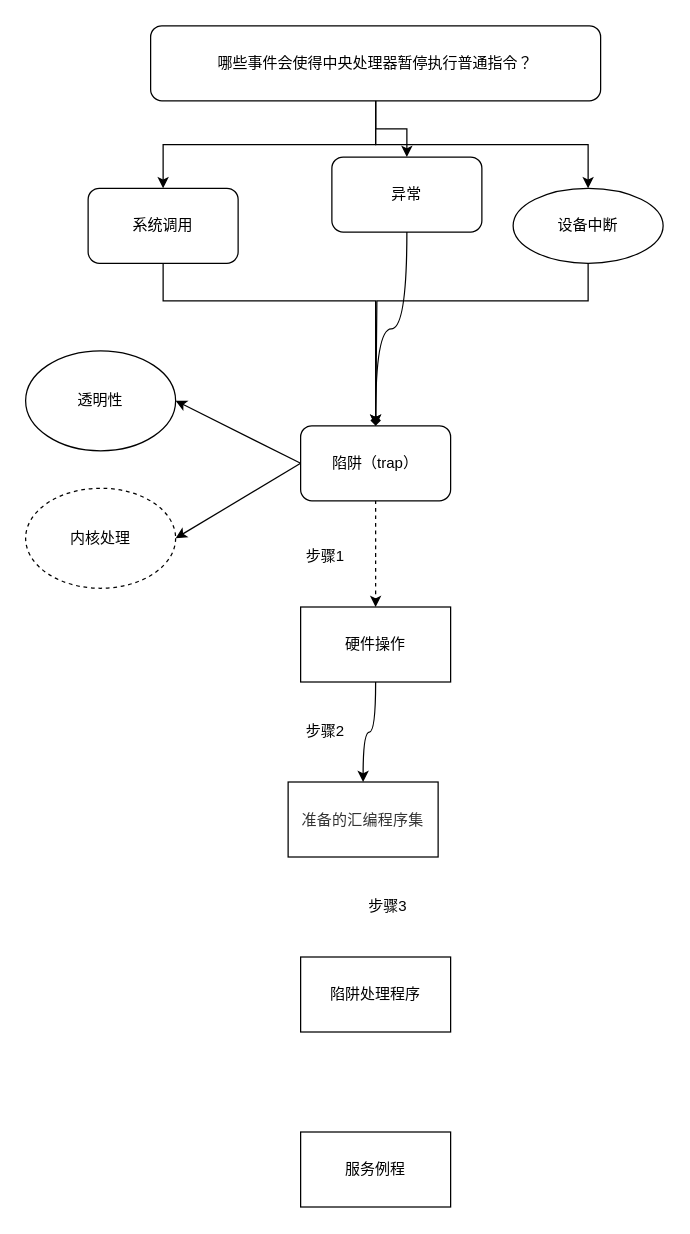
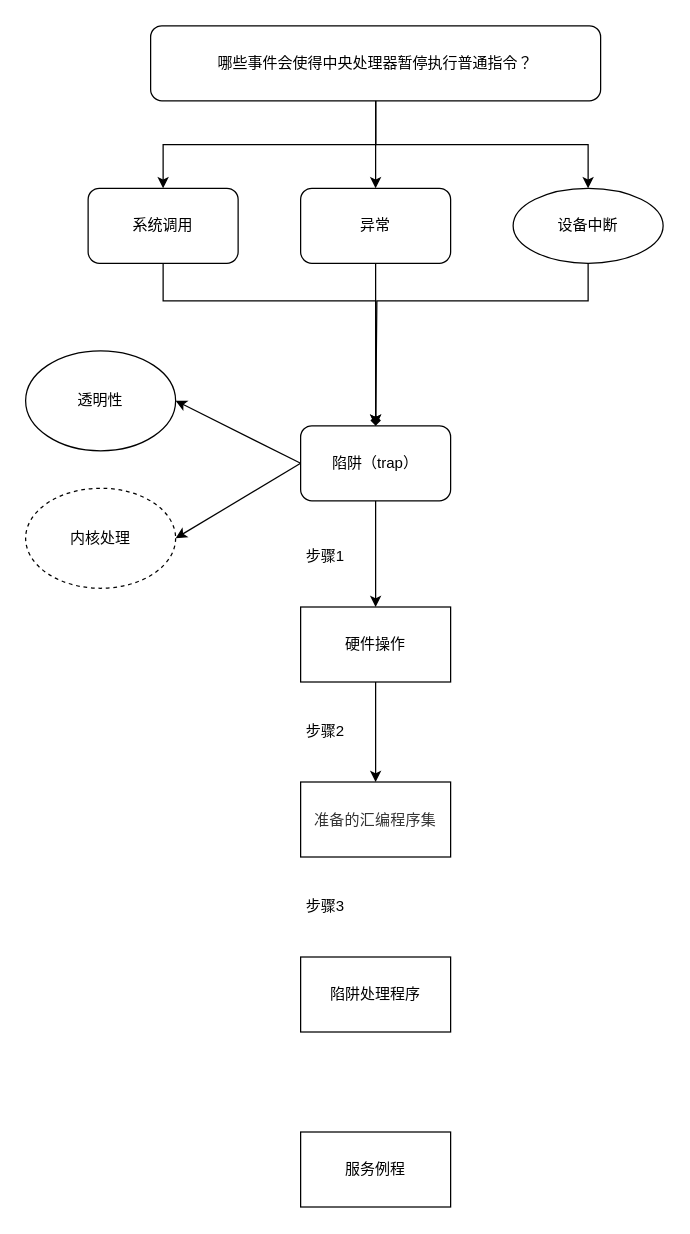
node "异常": moved (407, 194) -> (376, 226)
edge "陷阱（trap）" -> "硬件操作": style dashed -> solid
node "准备的汇编程序集": moved (363, 819) -> (376, 819)
node "步骤3": moved (388, 907) -> (326, 907)
